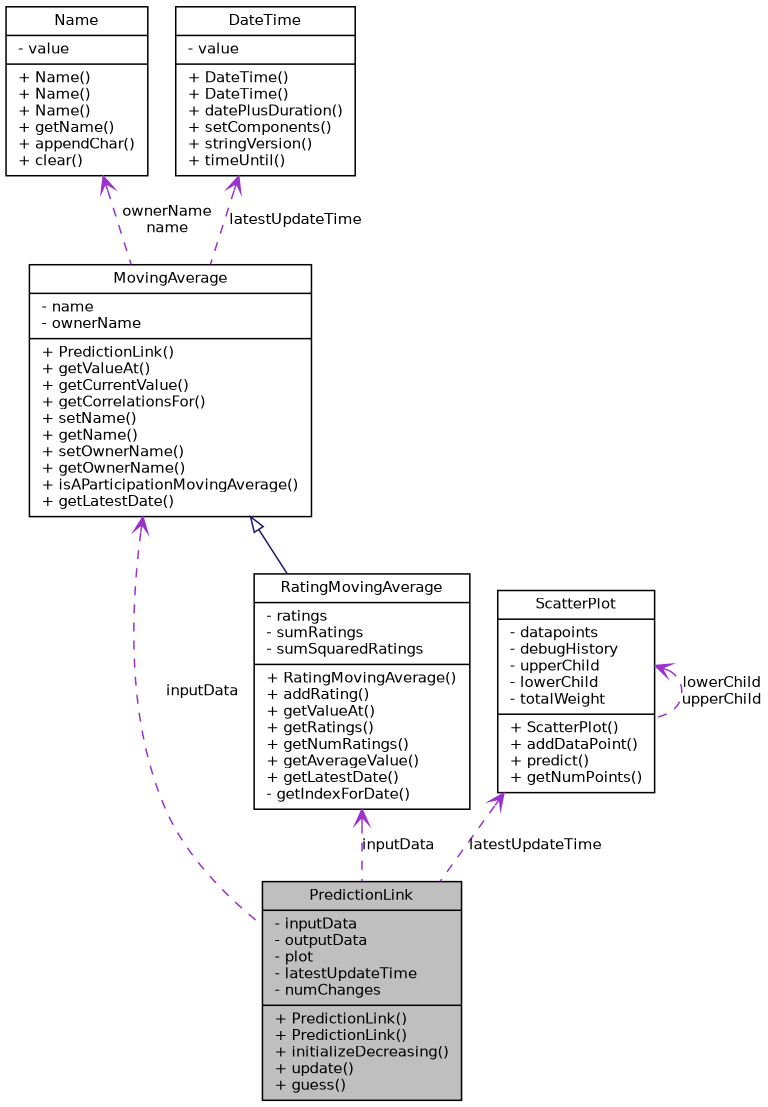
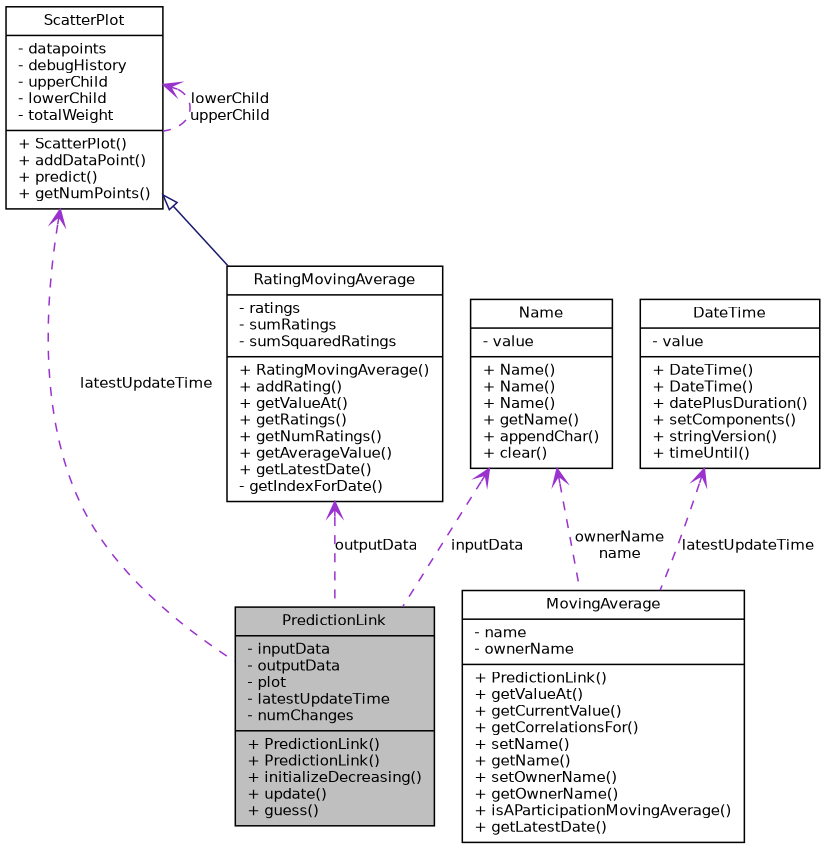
edge "RatingMovingAverage" -> "MovingAverage": now "RatingMovingAverage" -> "ScatterPlot"
edge "PredictionLink" -> "MovingAverage": now "PredictionLink" -> "Name"
edge "PredictionLink" -> "RatingMovingAverage": label "inputData" -> "outputData"
